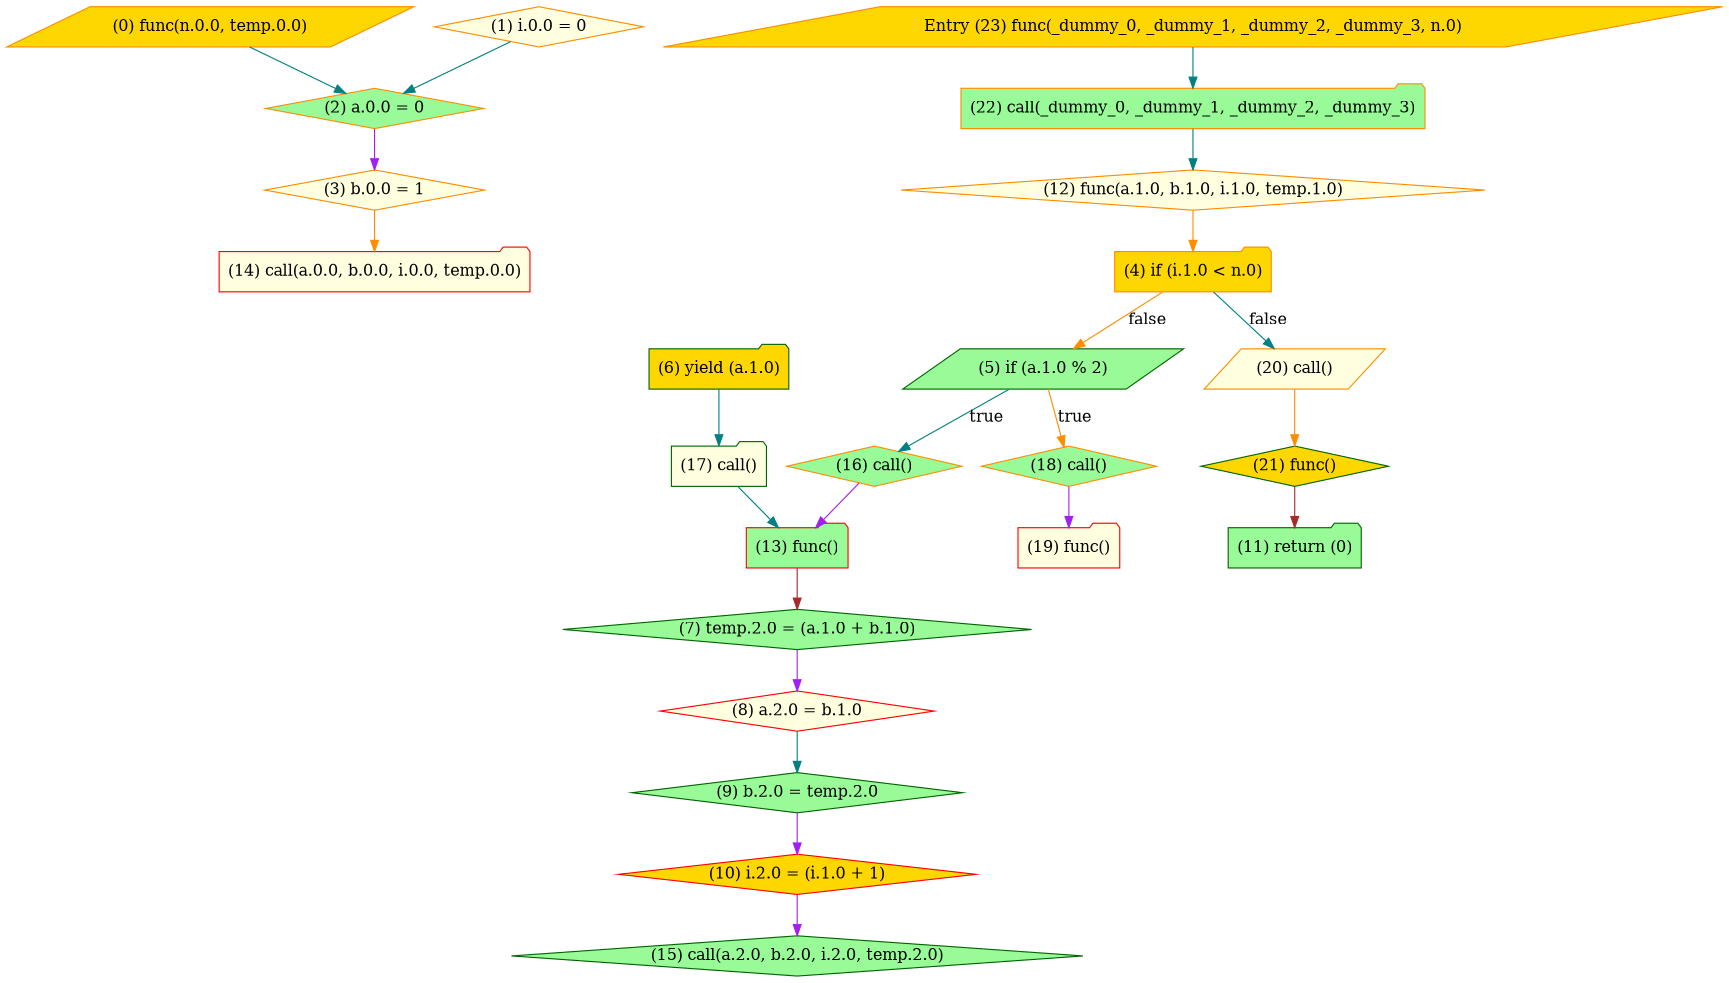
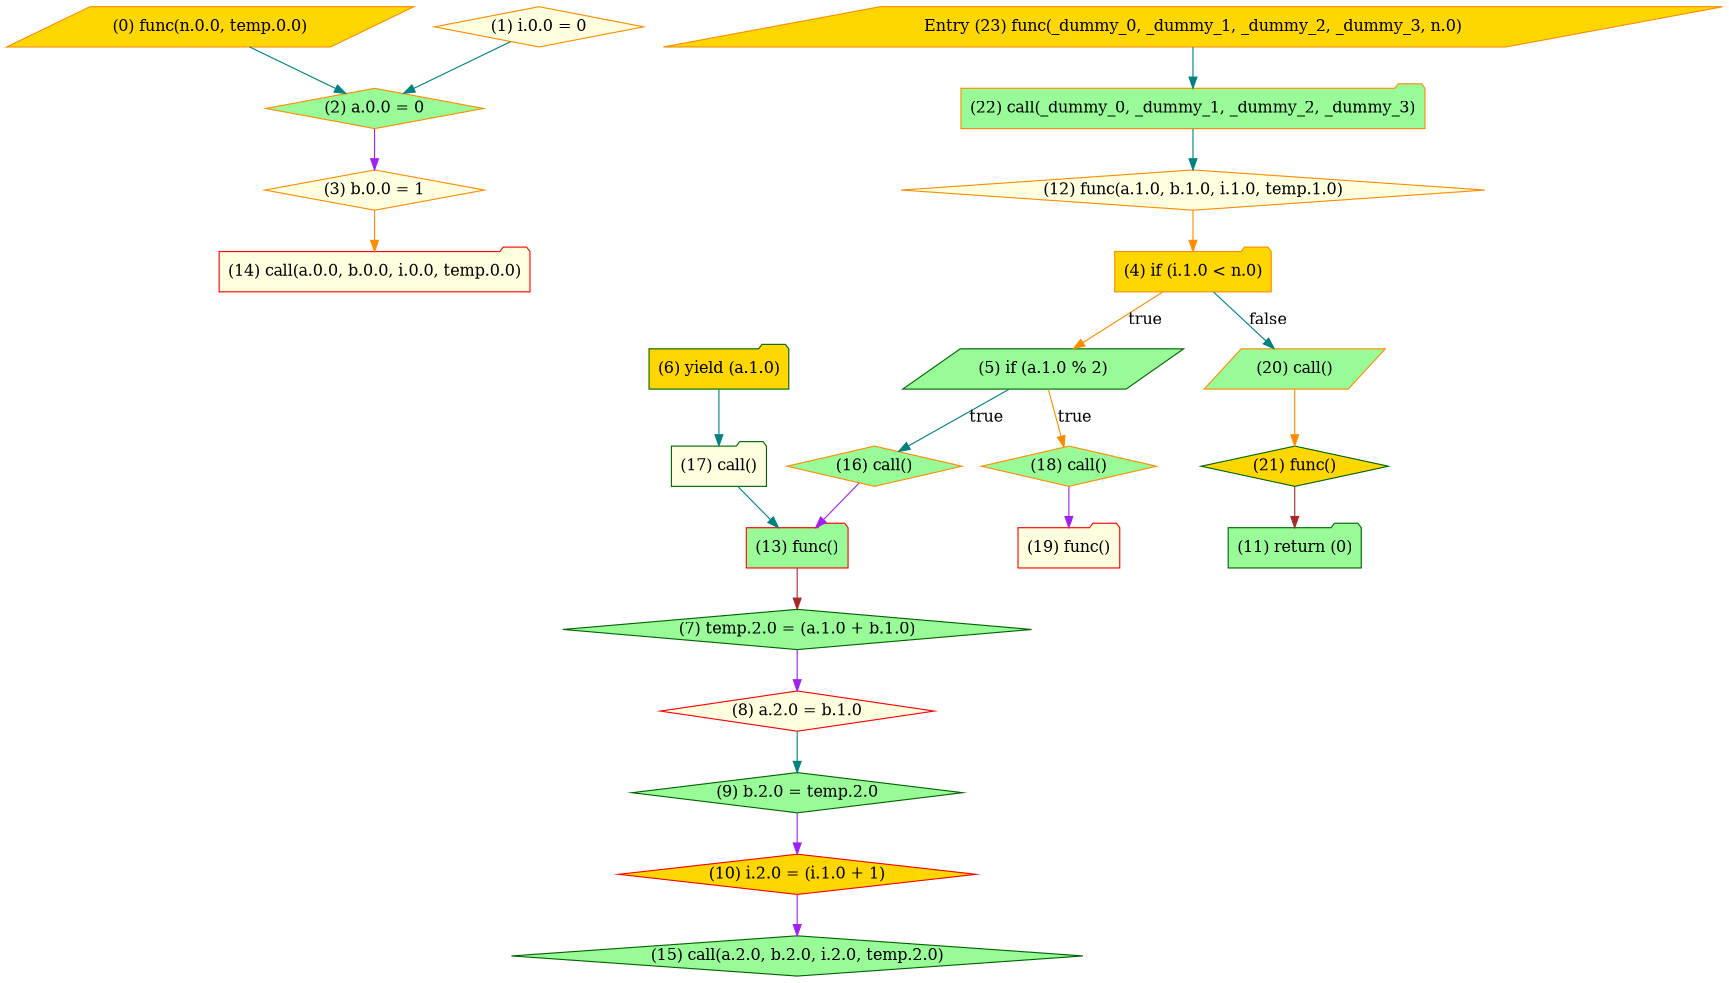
edge "(4) if (i.1.0 < n.0)" -> "(5) if (a.1.0 % 2)": label "false" -> "true"
node "(20) call()": fillcolor lightyellow -> palegreen
